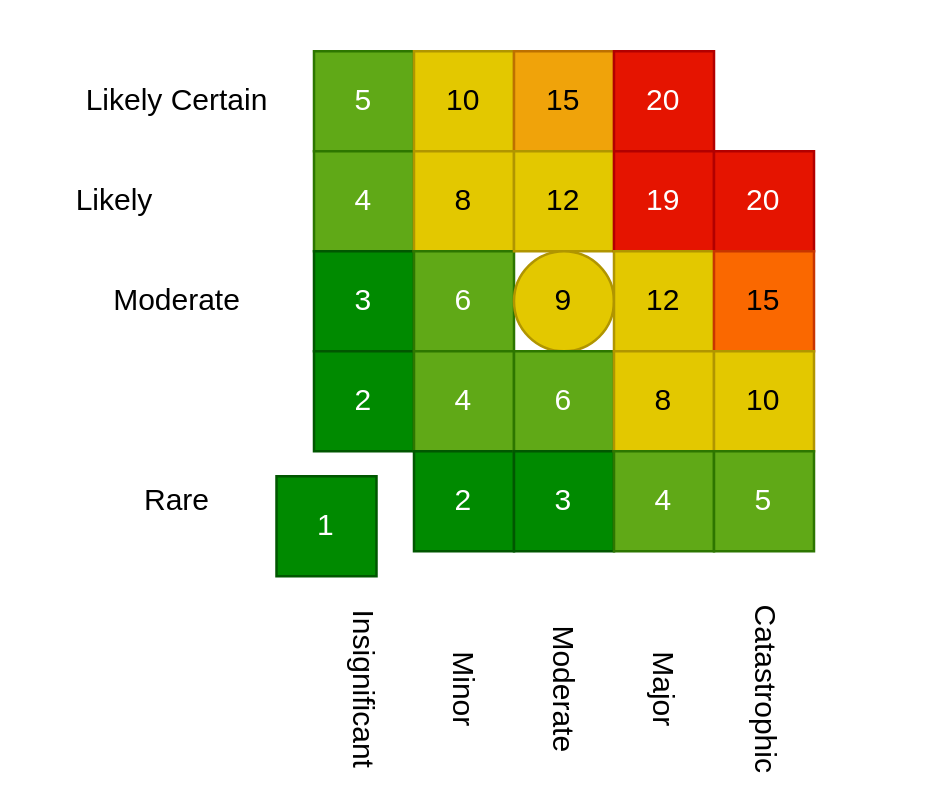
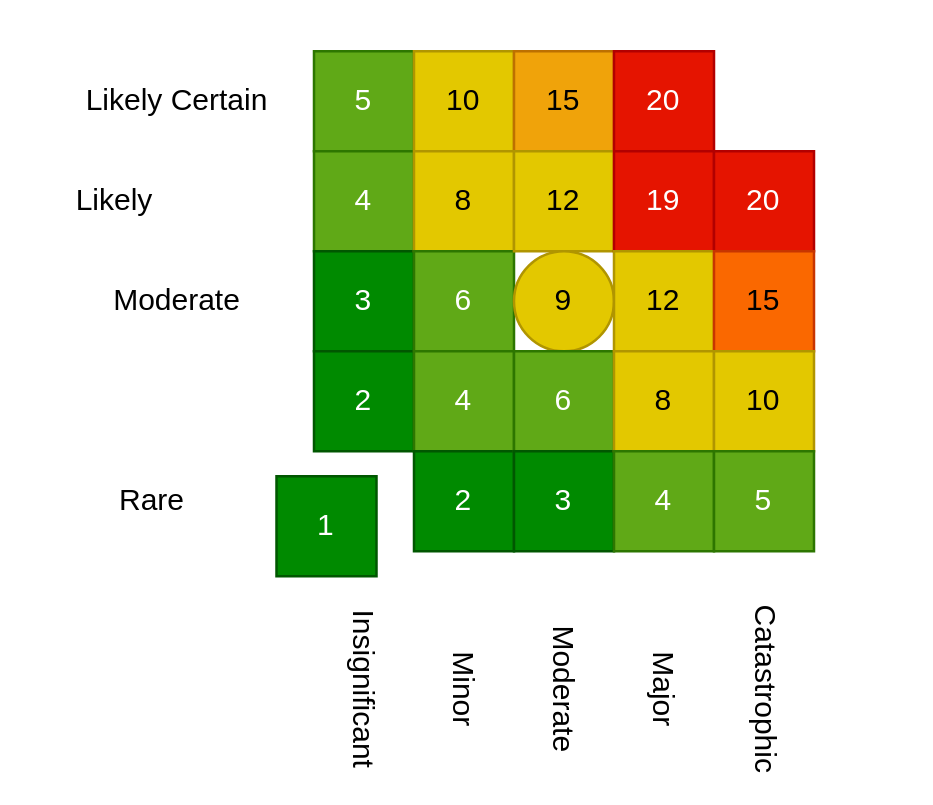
node "Rare": moved (176, 501) -> (151, 501)
